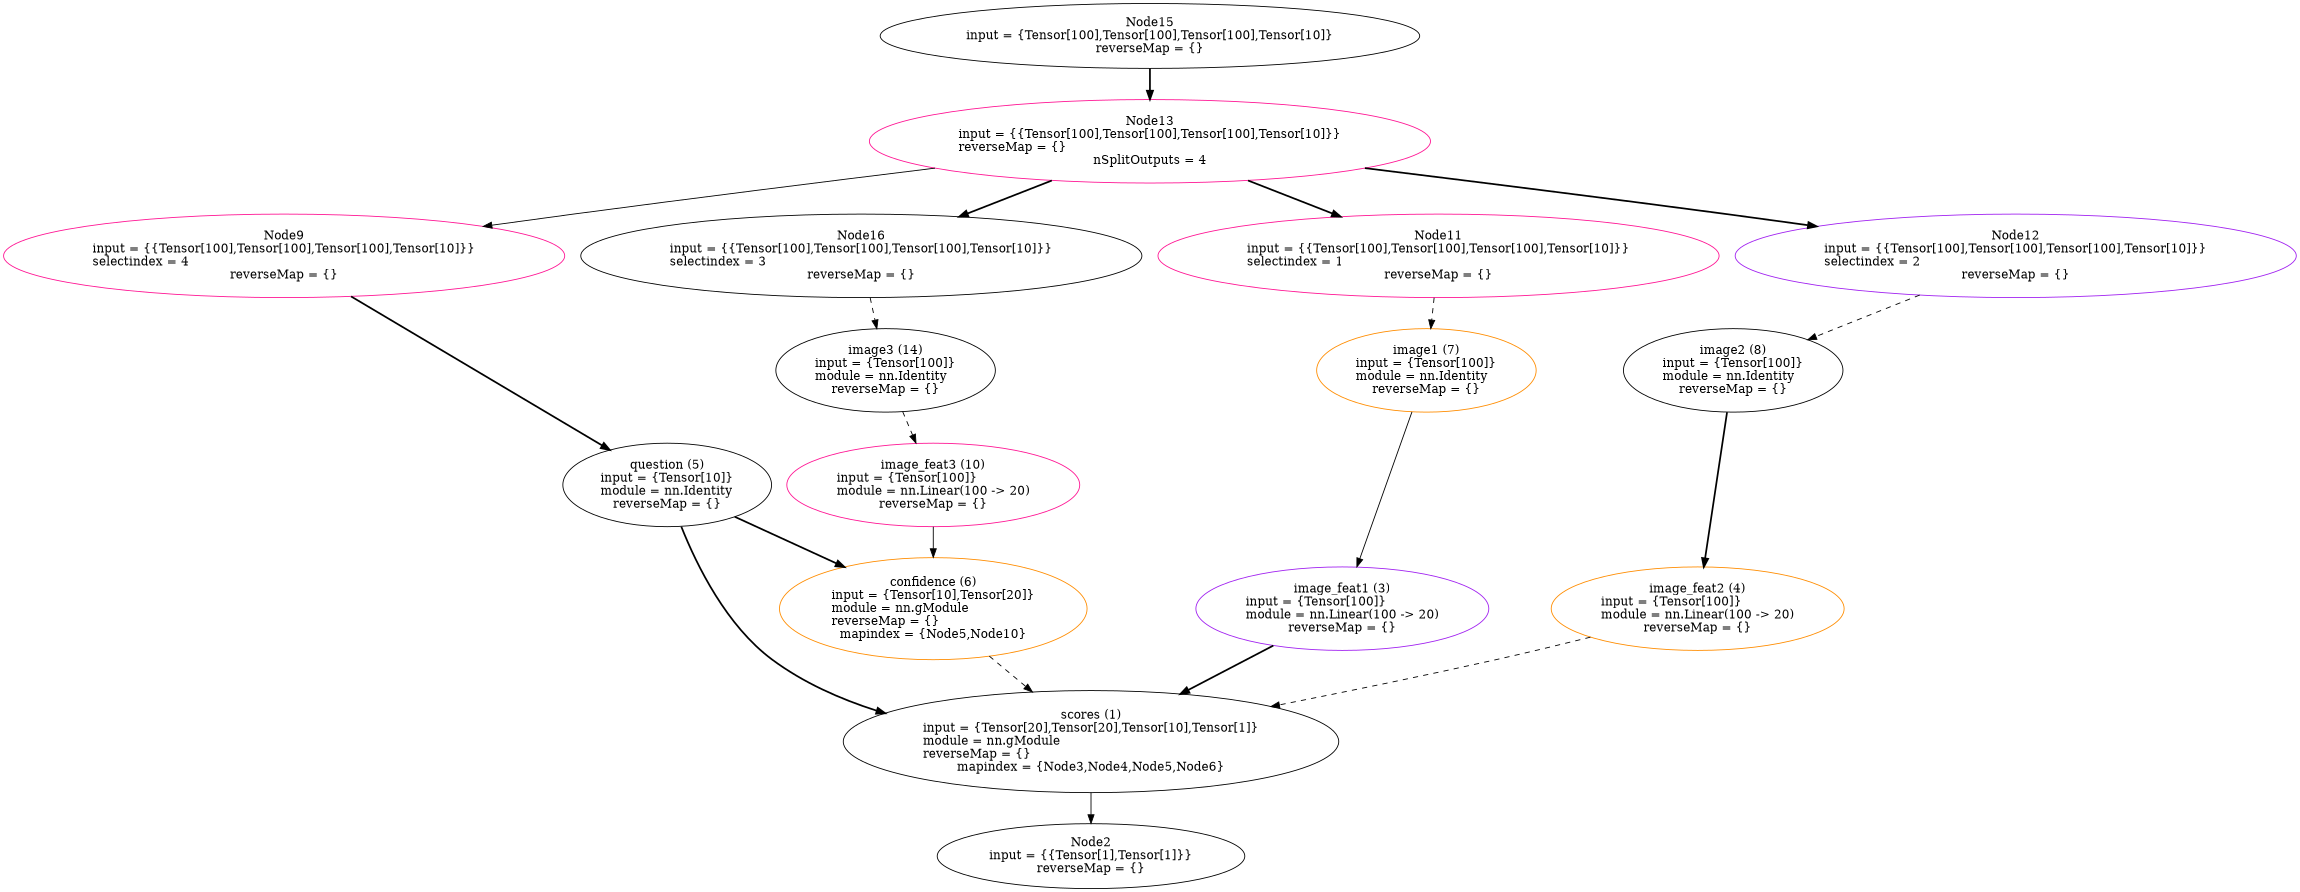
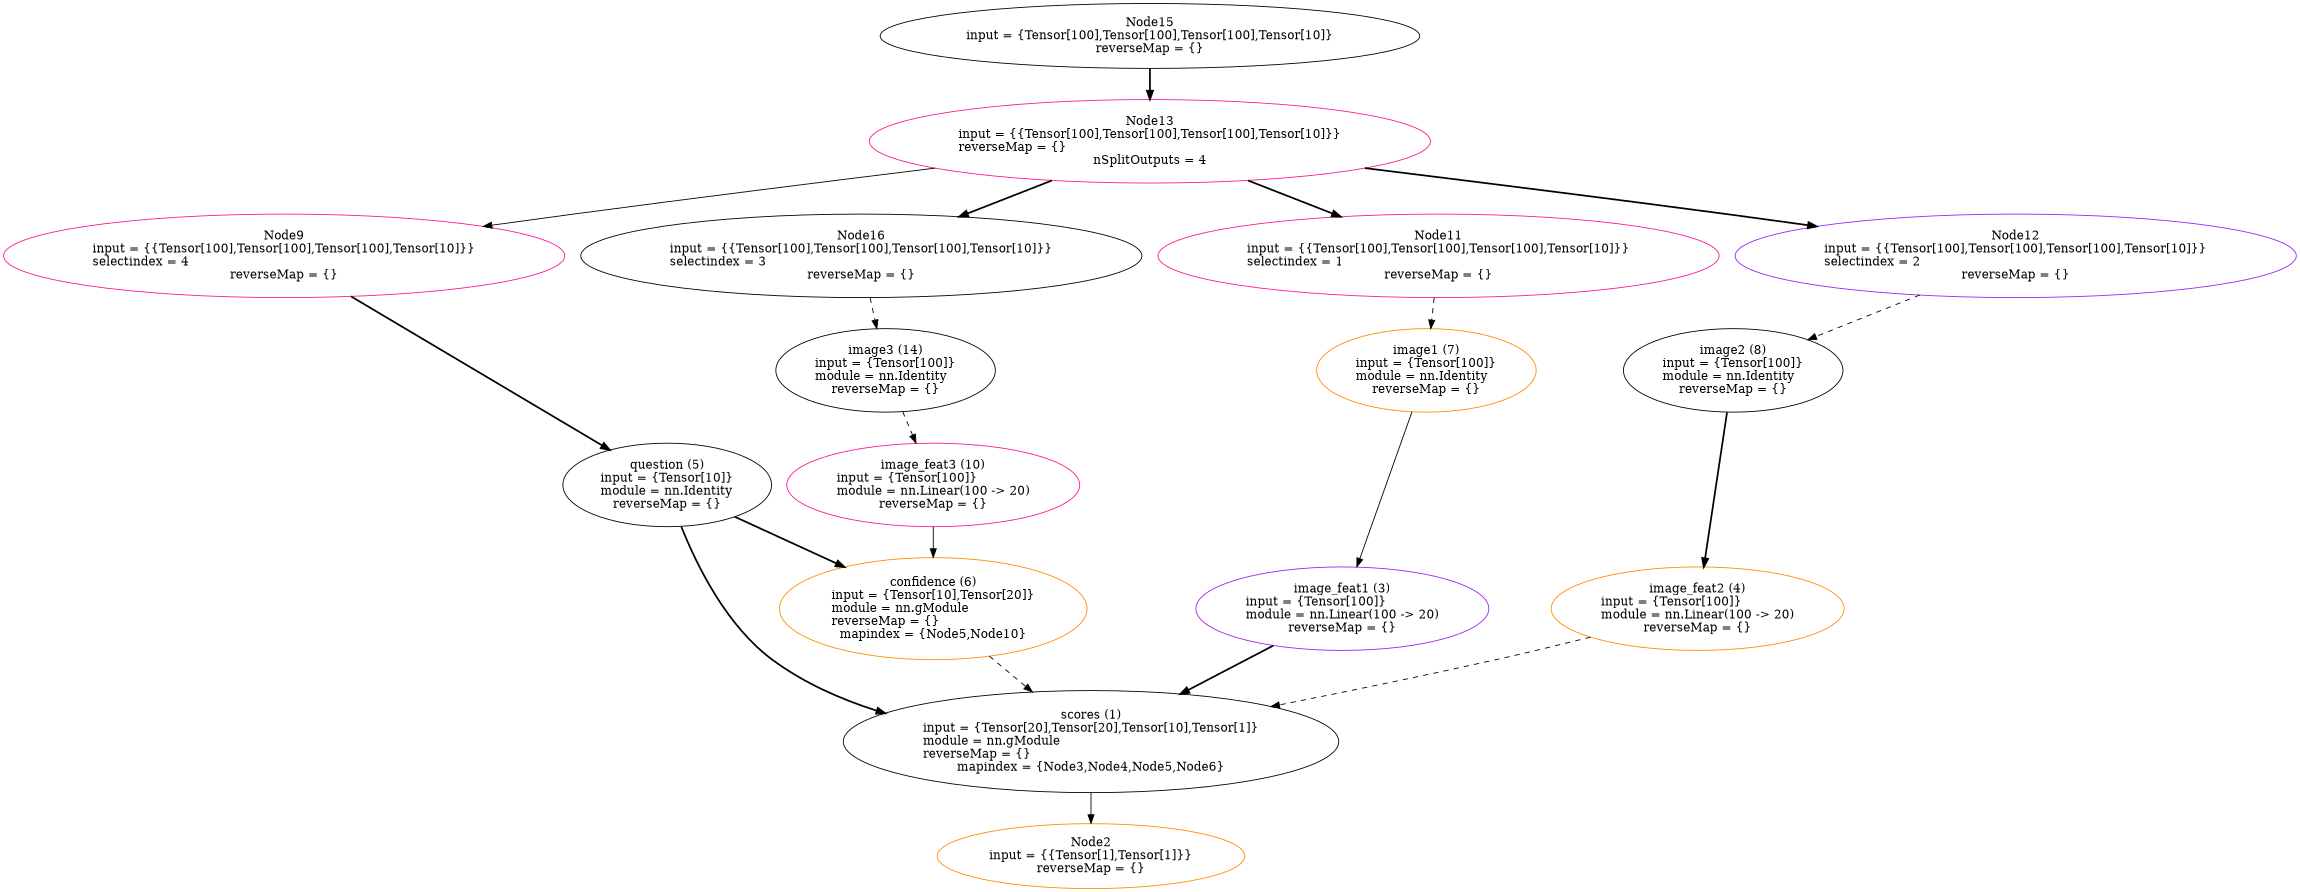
node "Node2 input = {{Tensor[1],Tensor[1]}} reverseMap = {}": color black -> darkorange
